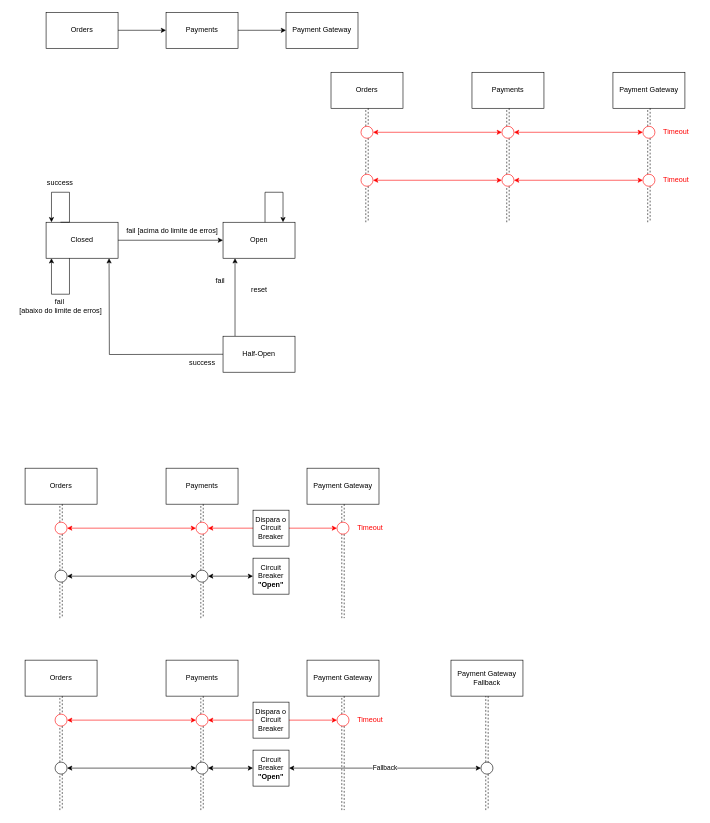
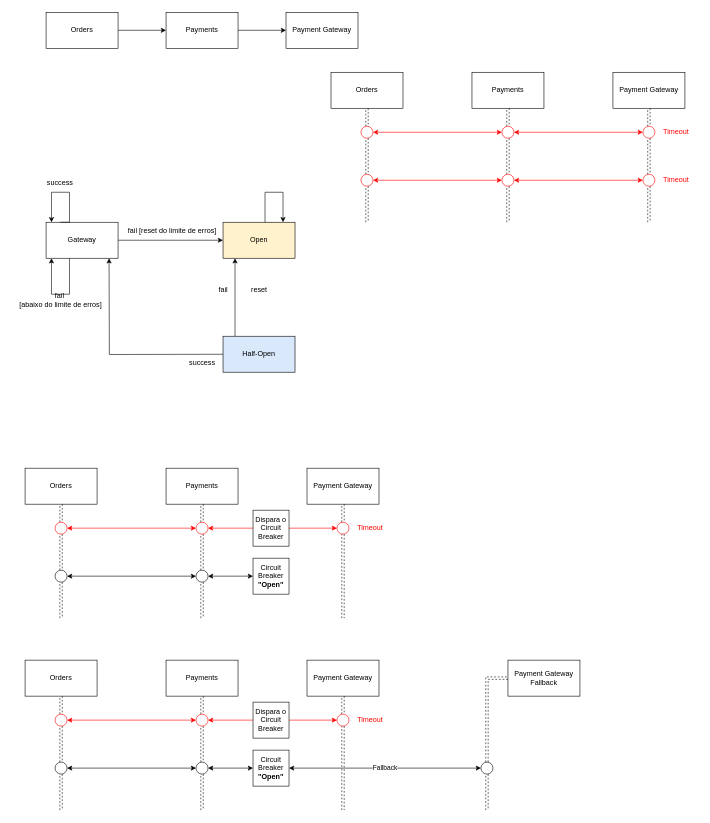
node "fail [acima do limite de erros]": label "fail [acima do limite de erros]" -> "fail [reset do limite de erros]"
node "Closed": label "Closed" -> "Gateway"
node "Open": fillcolor #ffffff -> #fff2cc
node "fail": moved (220, 281) -> (223, 290)
node "fail [abaixo do limite de erros]": moved (60, 306) -> (60, 300)
node "Half-Open": fillcolor #ffffff -> #dae8fc
node "Payment Gateway Fallback": moved (487, 678) -> (544, 678)
